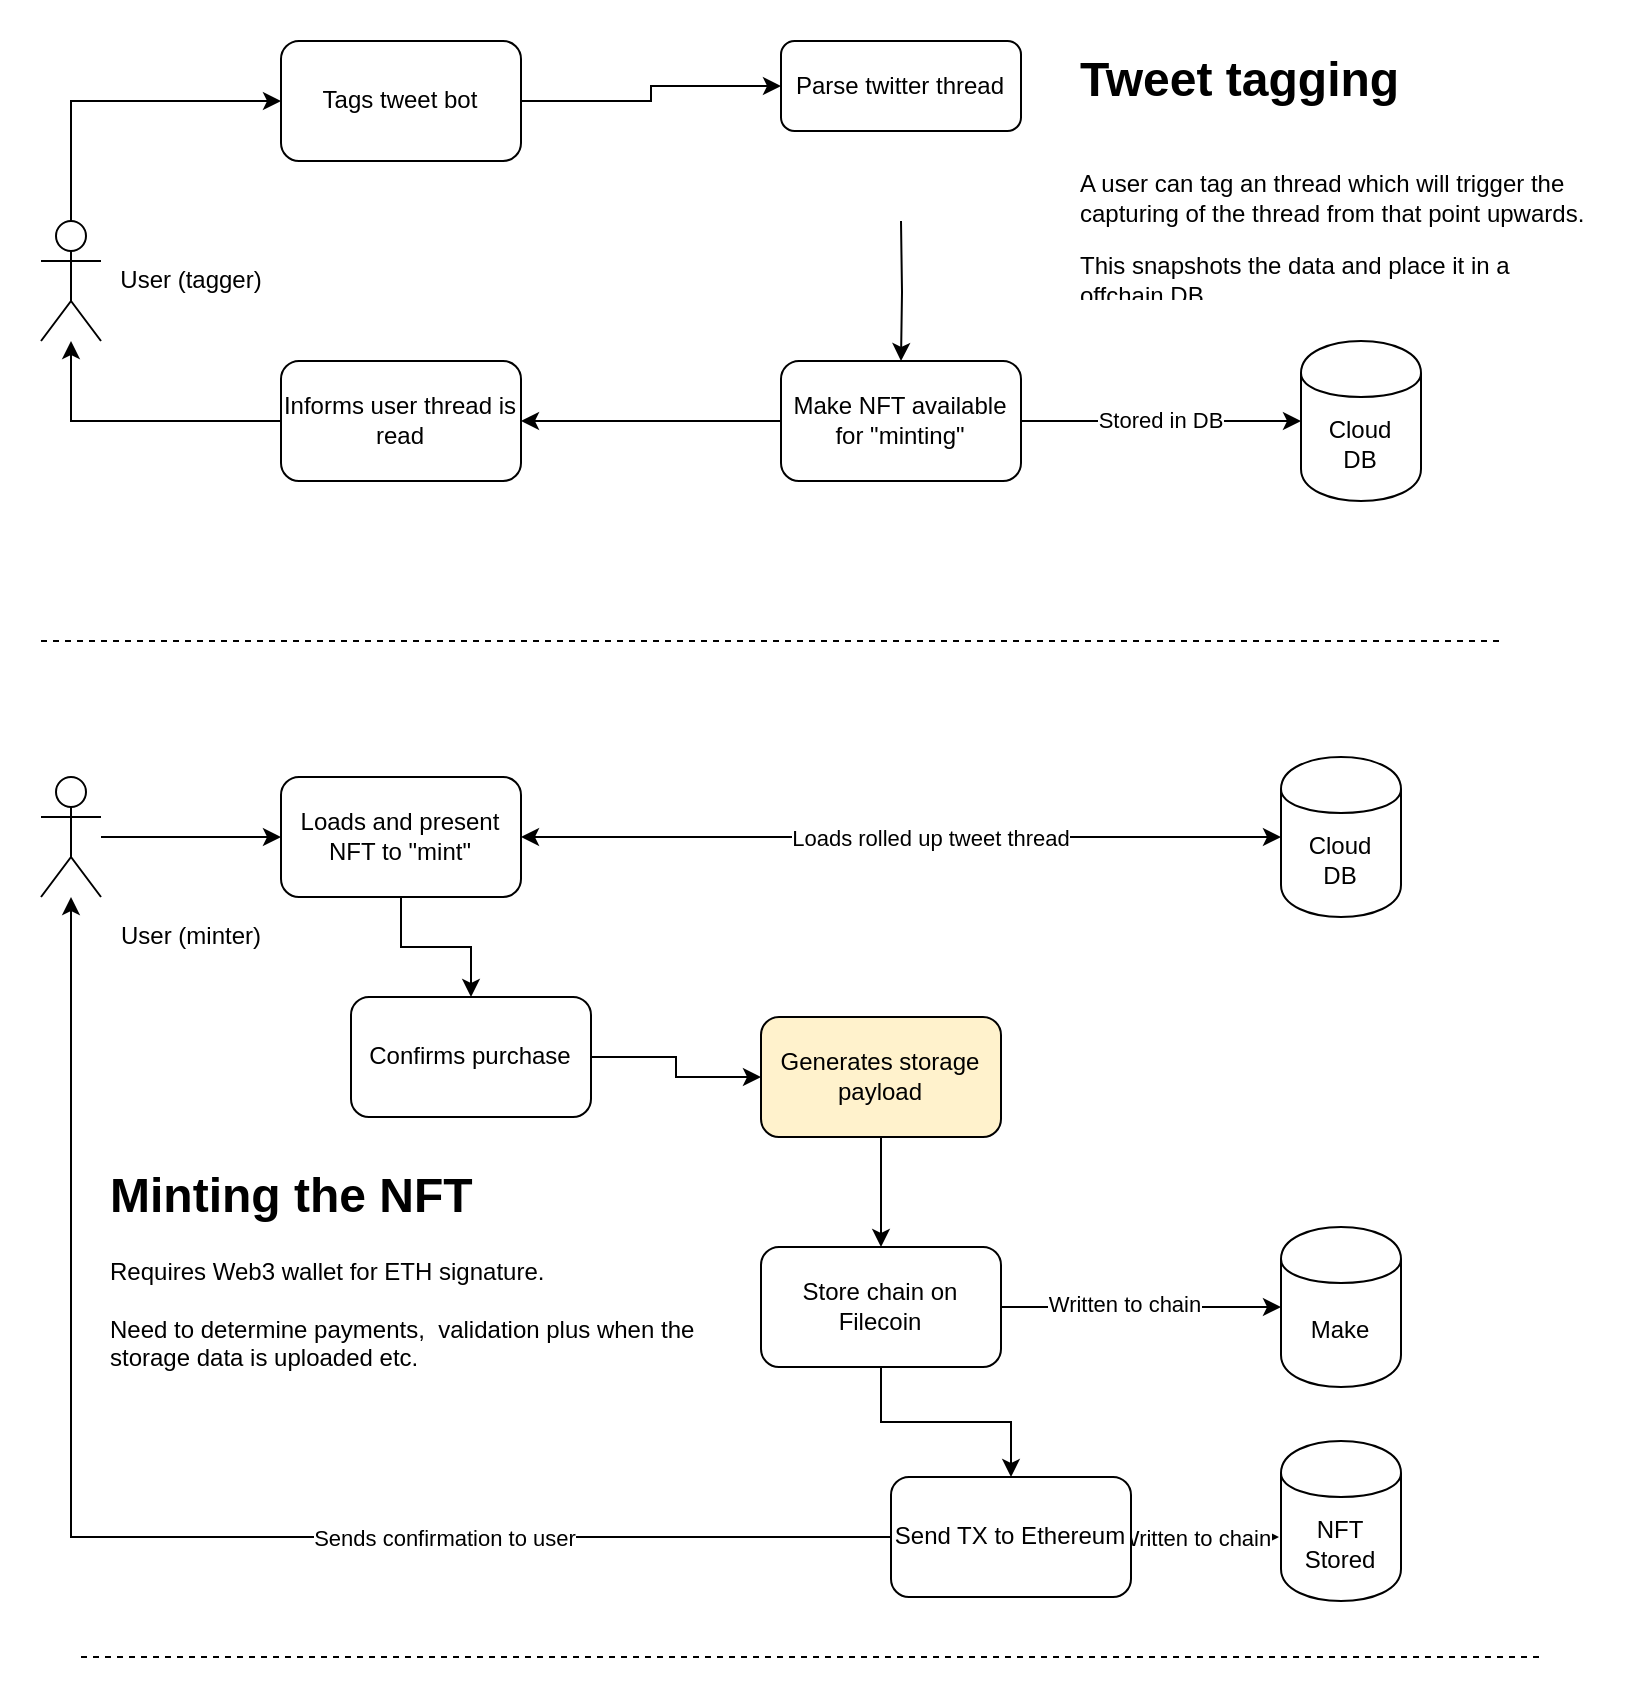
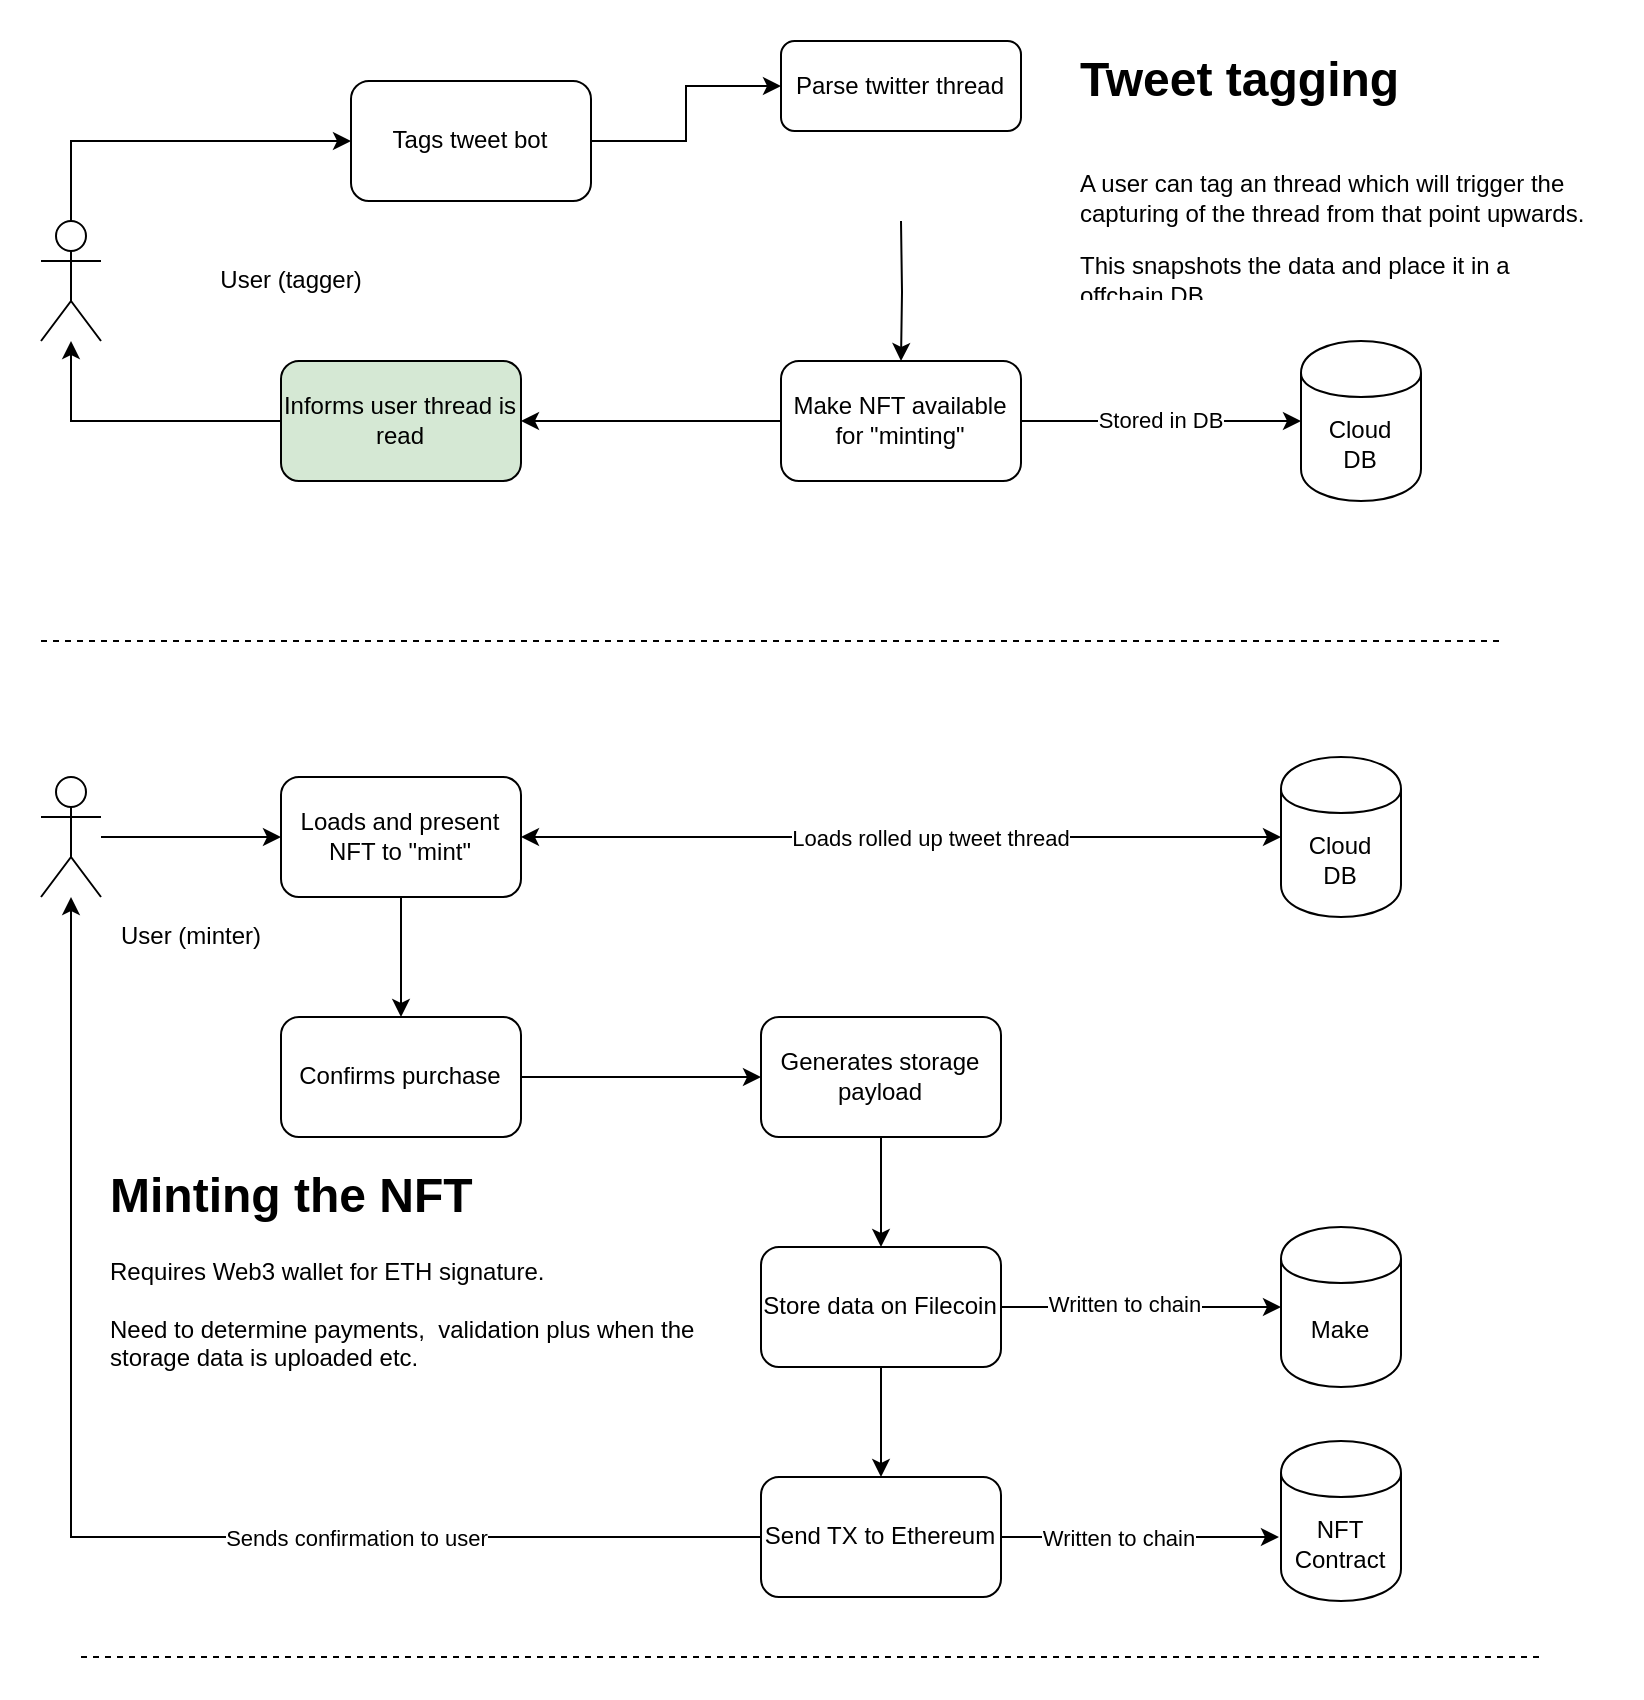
node "Tags tweet bot": moved (401, 101) -> (471, 141)
node "User (tagger)": moved (191, 281) -> (291, 281)
node "Informs user thread is read": fillcolor #ffffff -> #d5e8d4
node "Confirms purchase": moved (471, 1057) -> (401, 1077)
node "Generates storage payload": fillcolor #fff2cc -> #ffffff
node "Store chain on Filecoin": label "Store chain on Filecoin" -> "Store data on Filecoin"
node "Send TX to Ethereum": moved (1011, 1537) -> (881, 1537)
node "NFT Stored": label "NFT Stored" -> "NFT Contract"
